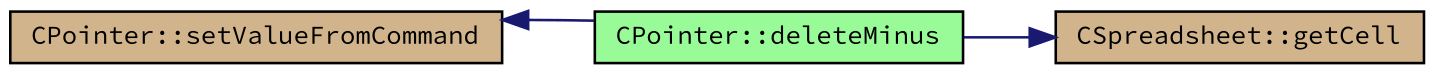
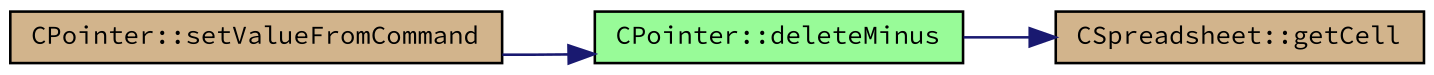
edge "CPointer::deleteMinus" -> "CPointer::setValueFromCommand": reversed
